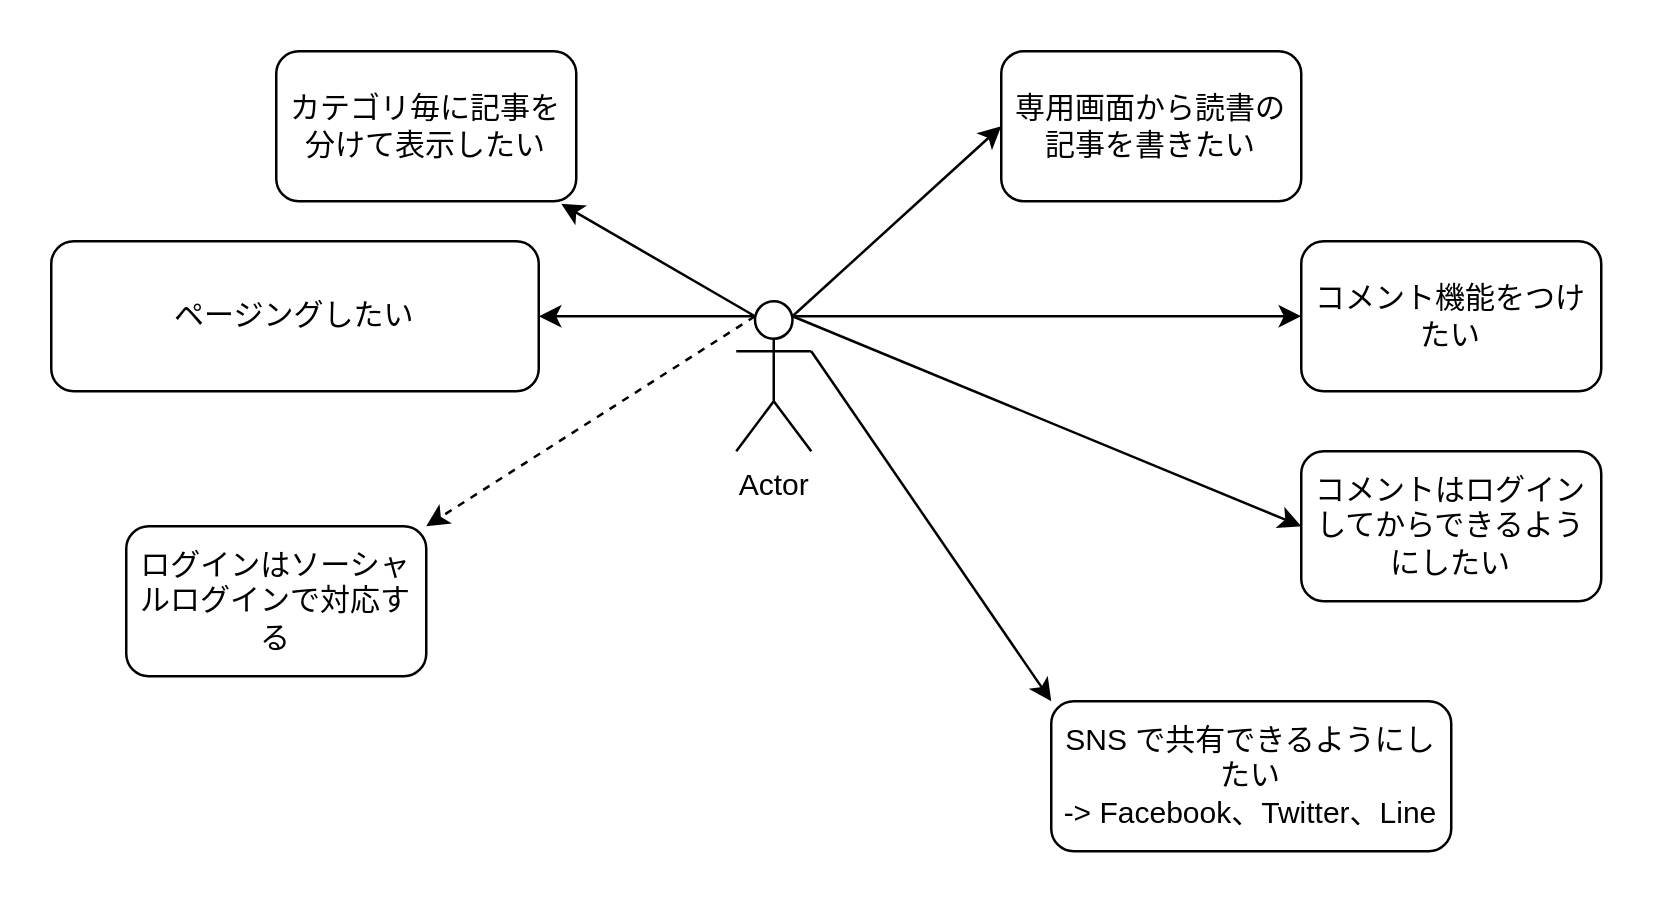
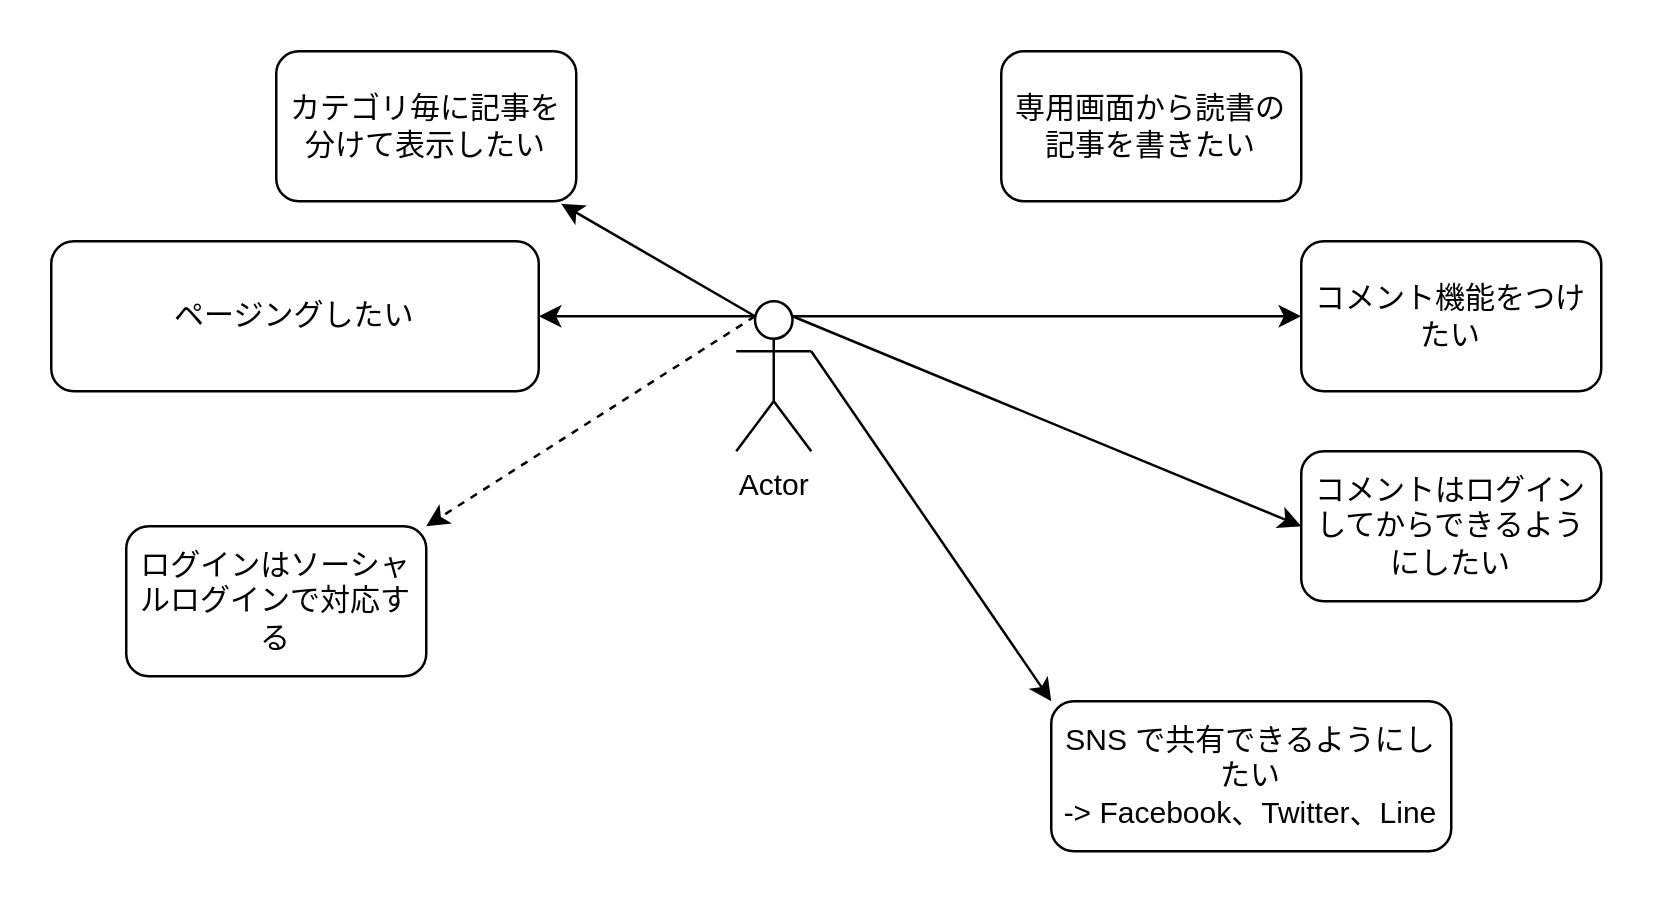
edge "Actor" -> "専用画面から読書の記事を書きたい": removed
